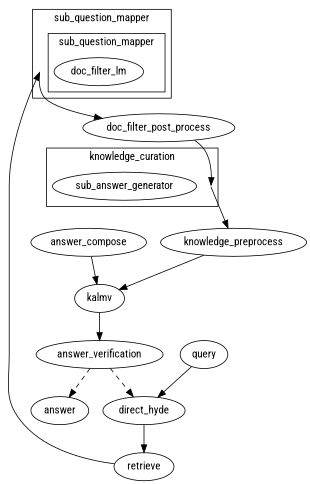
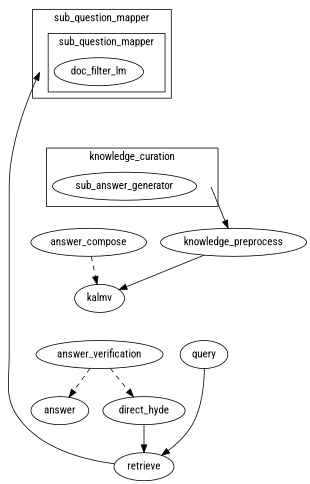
node "doc_filter_post_process": removed
edge "answer_compose" -> "kalmv": style solid -> dashed
edge "kalmv" -> "answer_verification": removed
edge "query" -> "direct_hyde": now "query" -> "retrieve"
